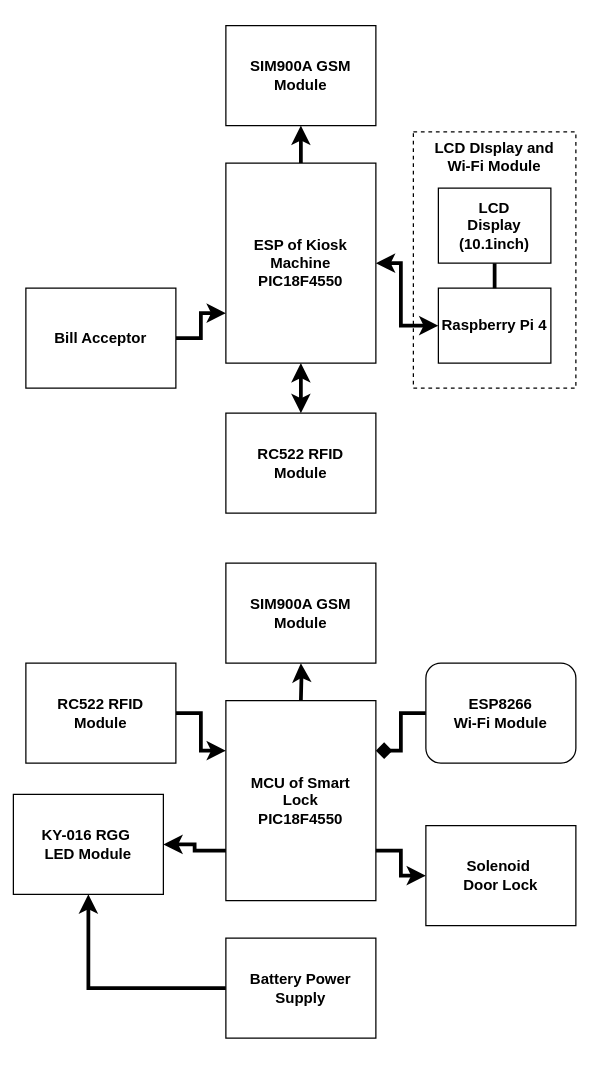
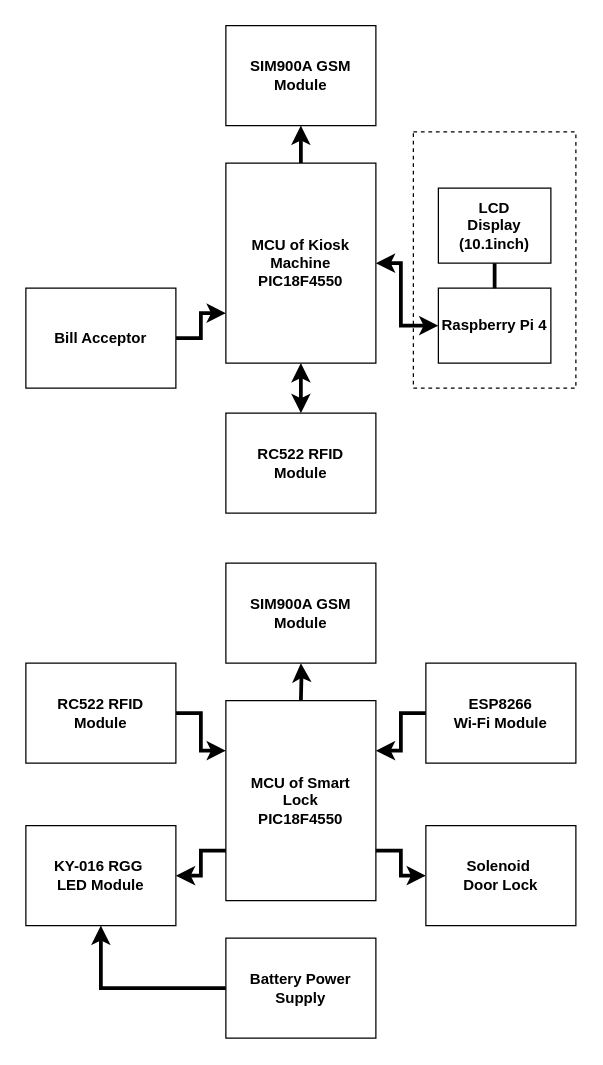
node "LCD DIsplay and Wi-Fi Module": removed
node "ESP of Kiosk Machine PIC18F4550": label "ESP of Kiosk Machine PIC18F4550" -> "MCU of Kiosk Machine PIC18F4550"
node "ESP8266 Wi-Fi Module": shape rounded rectangle -> rectangle
edge "ESP8266 Wi-Fi Module" -> "MCU of Smart Lock PIC18F4550": arrowhead diamond -> classic
node "KY-016 RGG LED Module": moved (88, 844) -> (101, 876)
